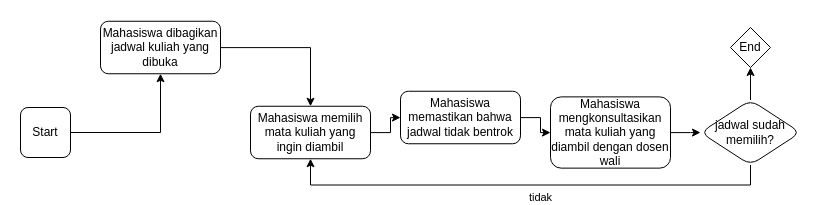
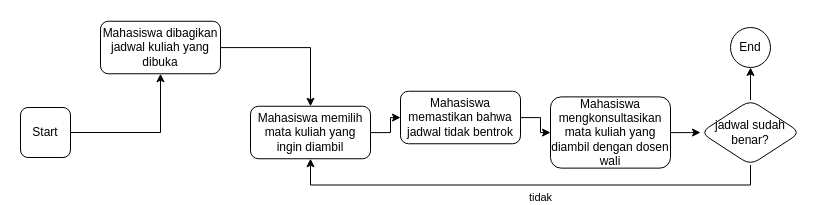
node "End": shape diamond -> ellipse
node "jadwal sudah memilih?": label "jadwal sudah memilih?" -> "jadwal sudah benar?"
